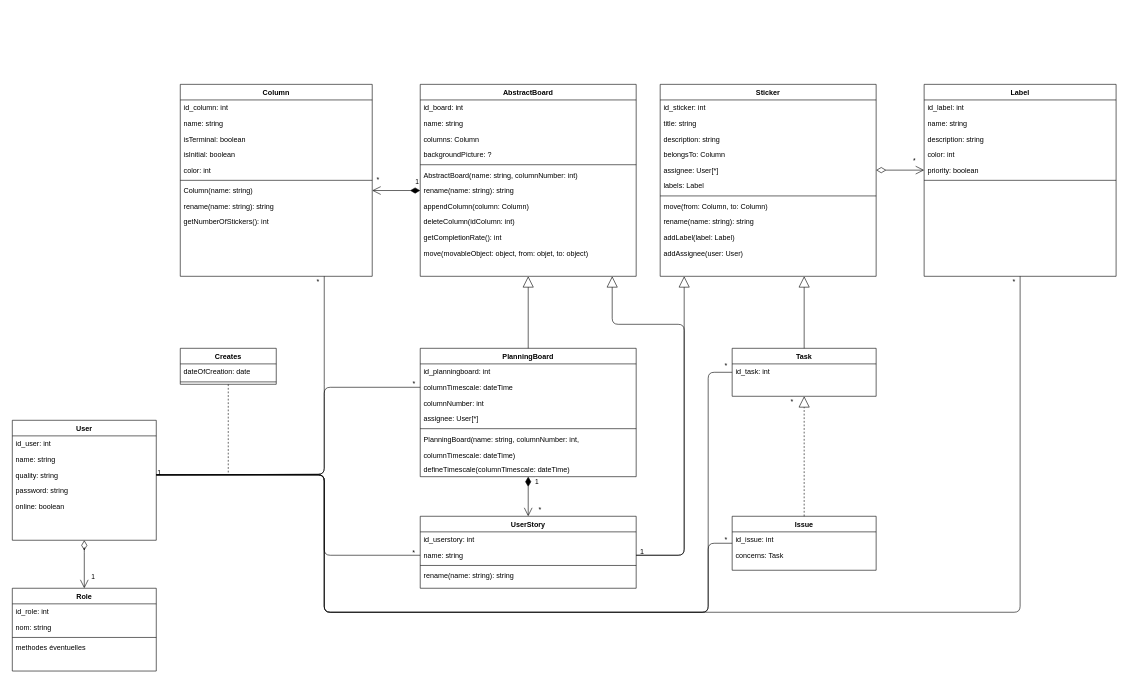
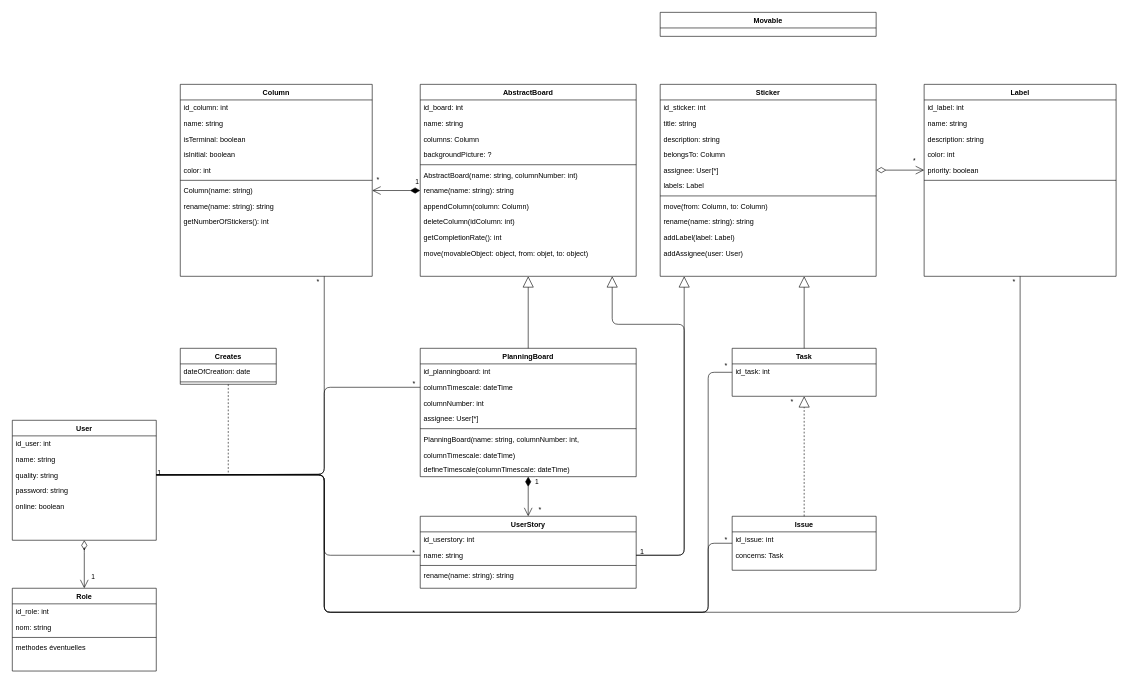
node "Movable": added
